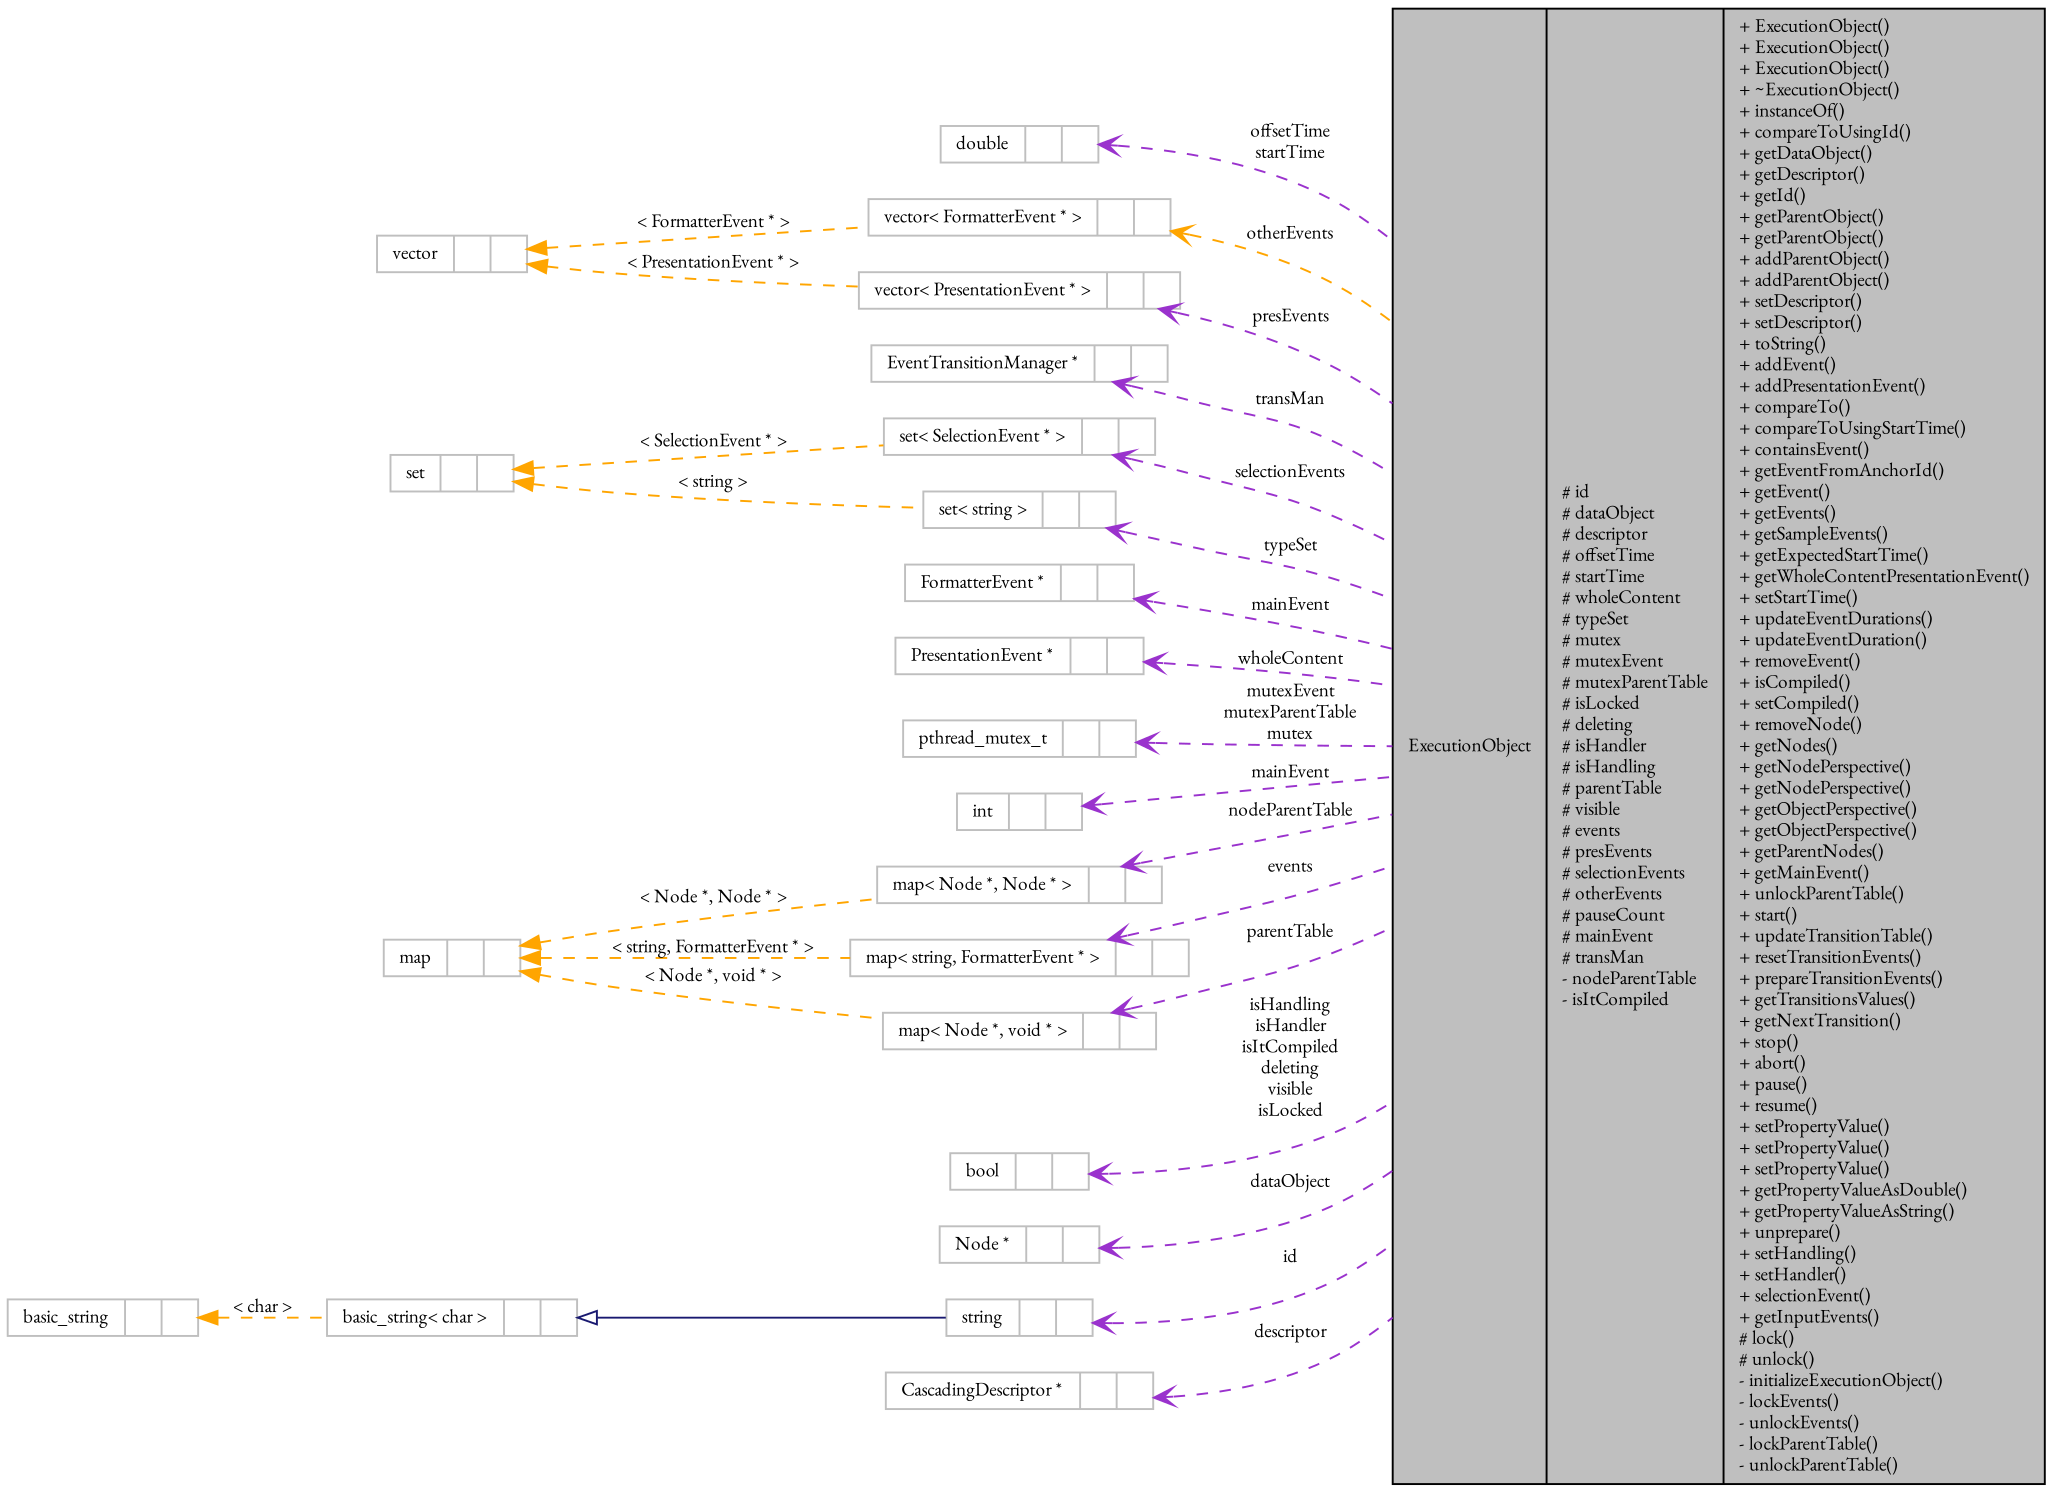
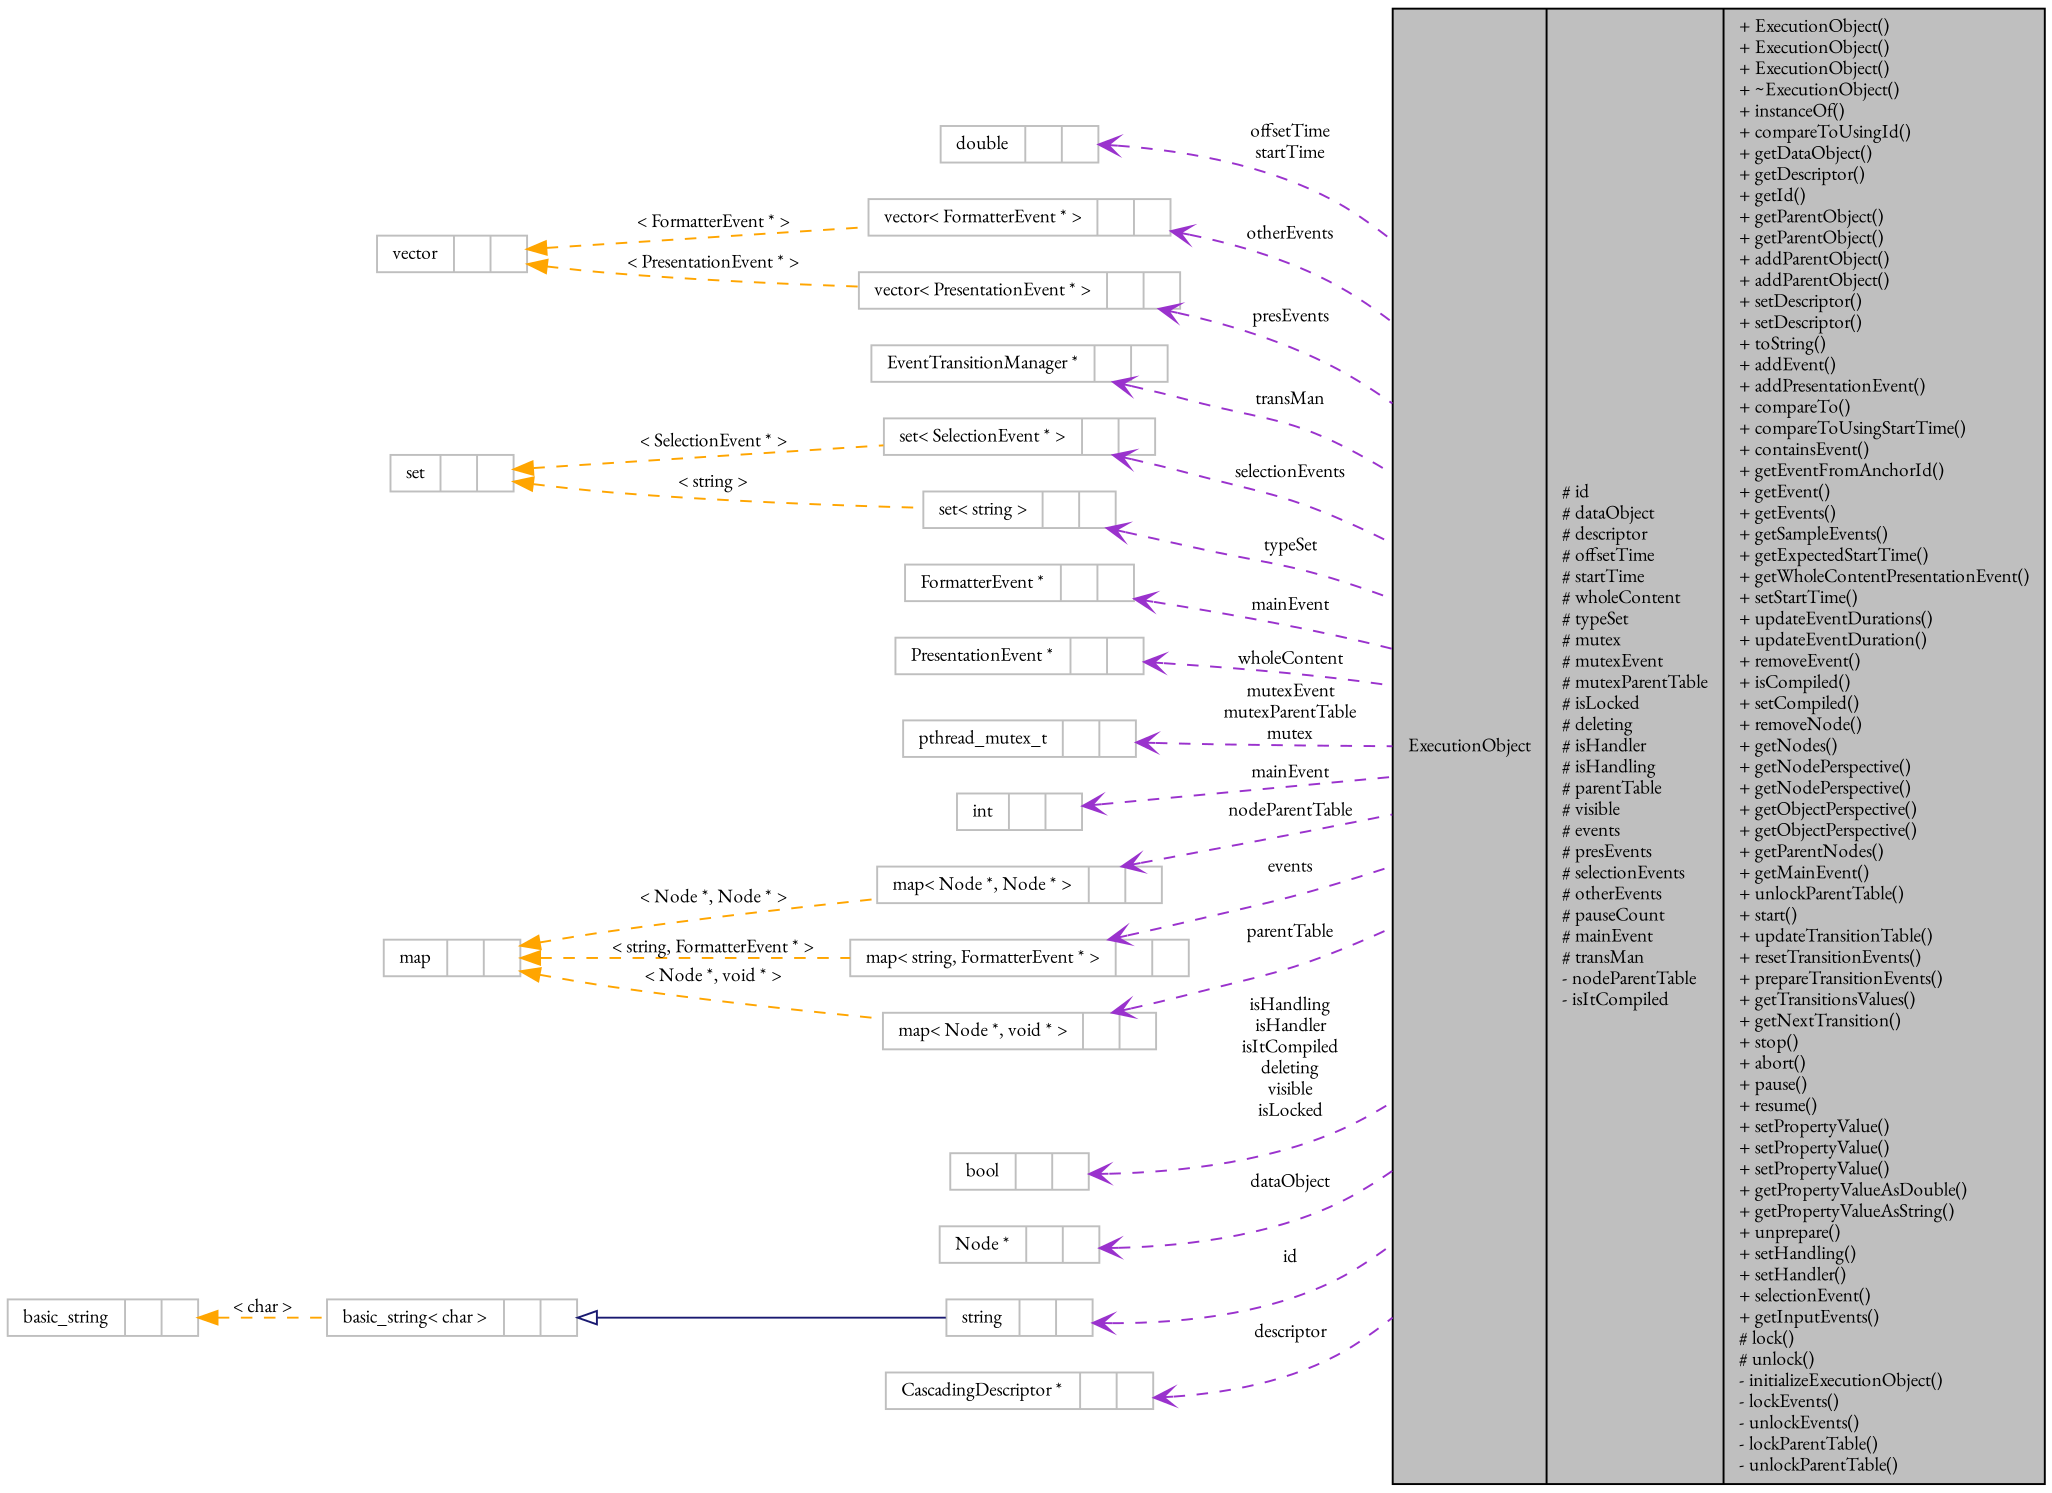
edge "ExecutionObject" -> "vector< FormatterEvent * >": color orange -> darkorchid3
